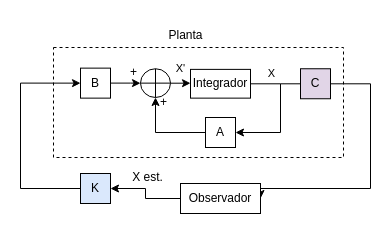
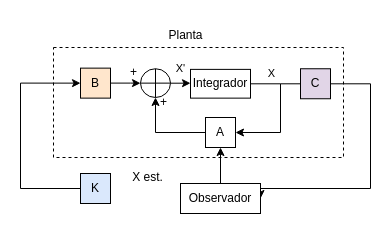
node "B": fillcolor #ffffff -> #ffe6cc
edge "Observador" -> "K": now "Observador" -> "A"
